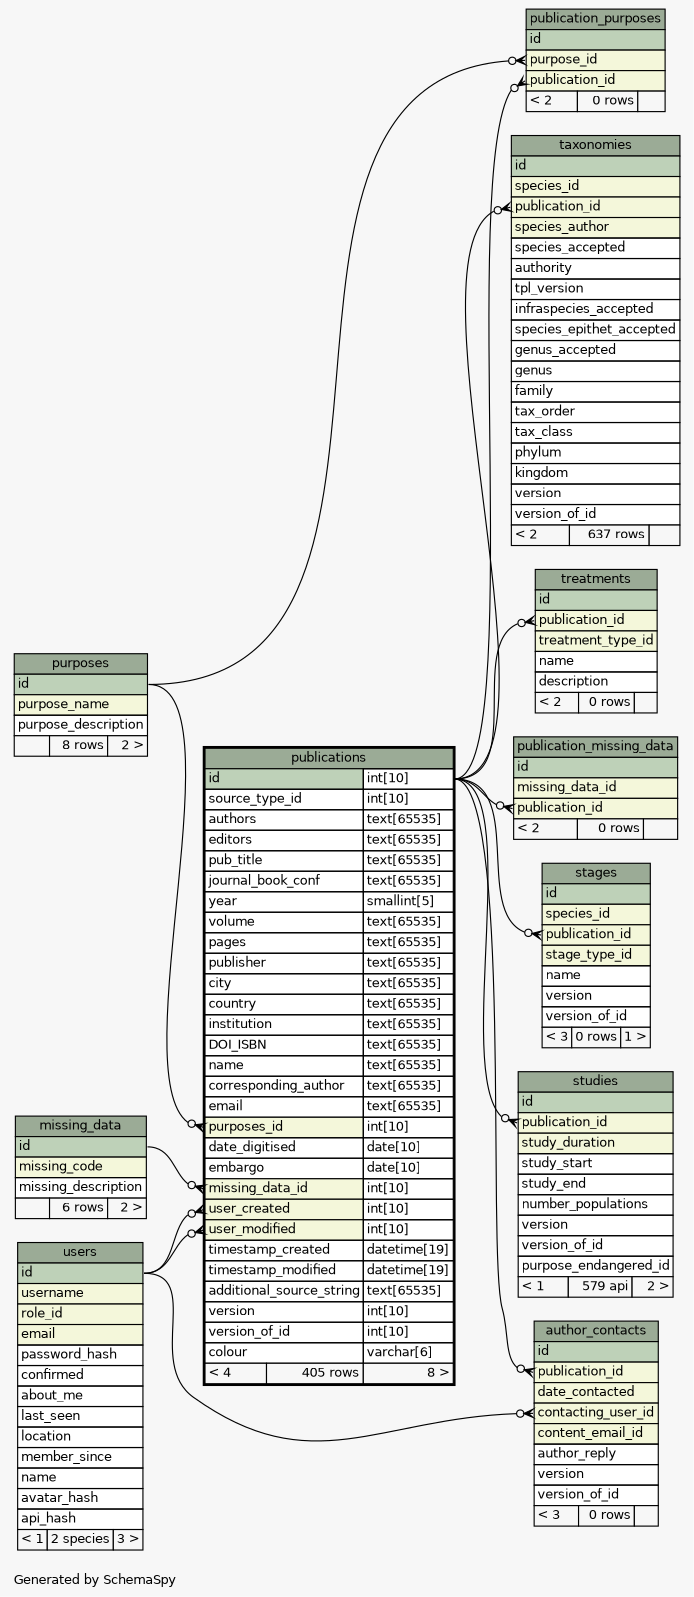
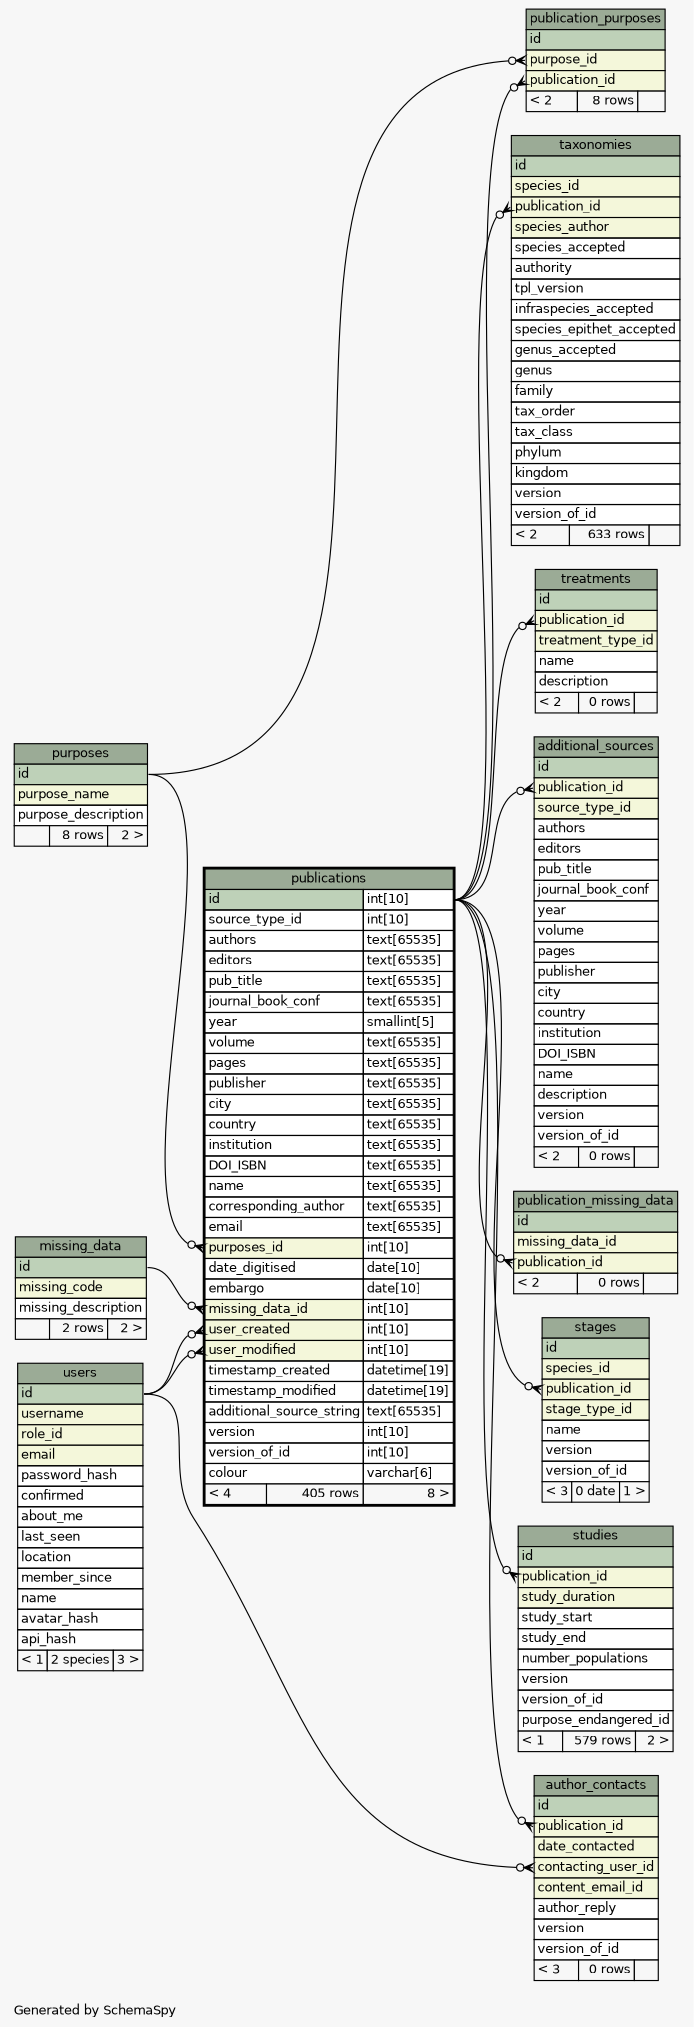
node "publication_purposes": text "0 rows" -> "8 rows"
node "taxonomies": text "637 rows" -> "633 rows"
node "additional_sources": added
node "stages": text "0 rows" -> "0 date"
node "missing_data": text "6 rows" -> "2 rows"
node "studies": text "579 api" -> "579 rows"
